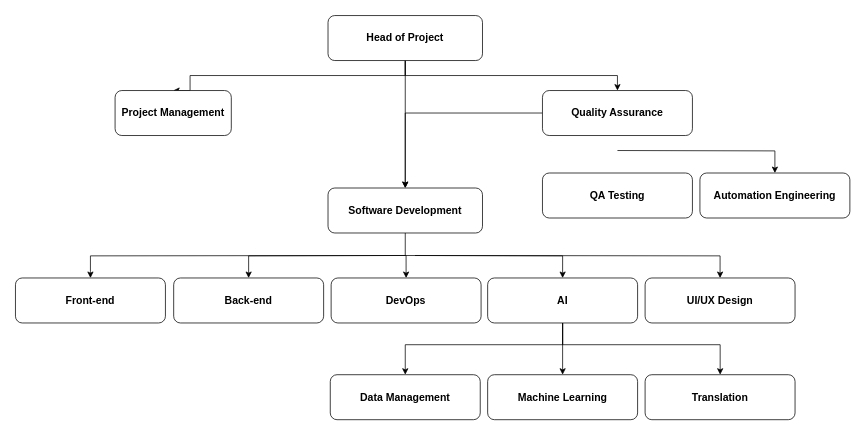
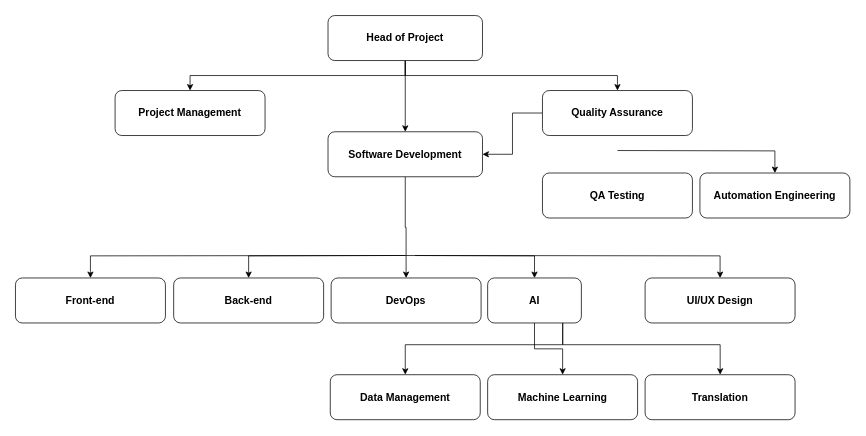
node "Project Management": size 116x45 -> 150x45
node "Software Development": moved (405, 210) -> (405, 154)
node "AI": size 150x45 -> 94x45
